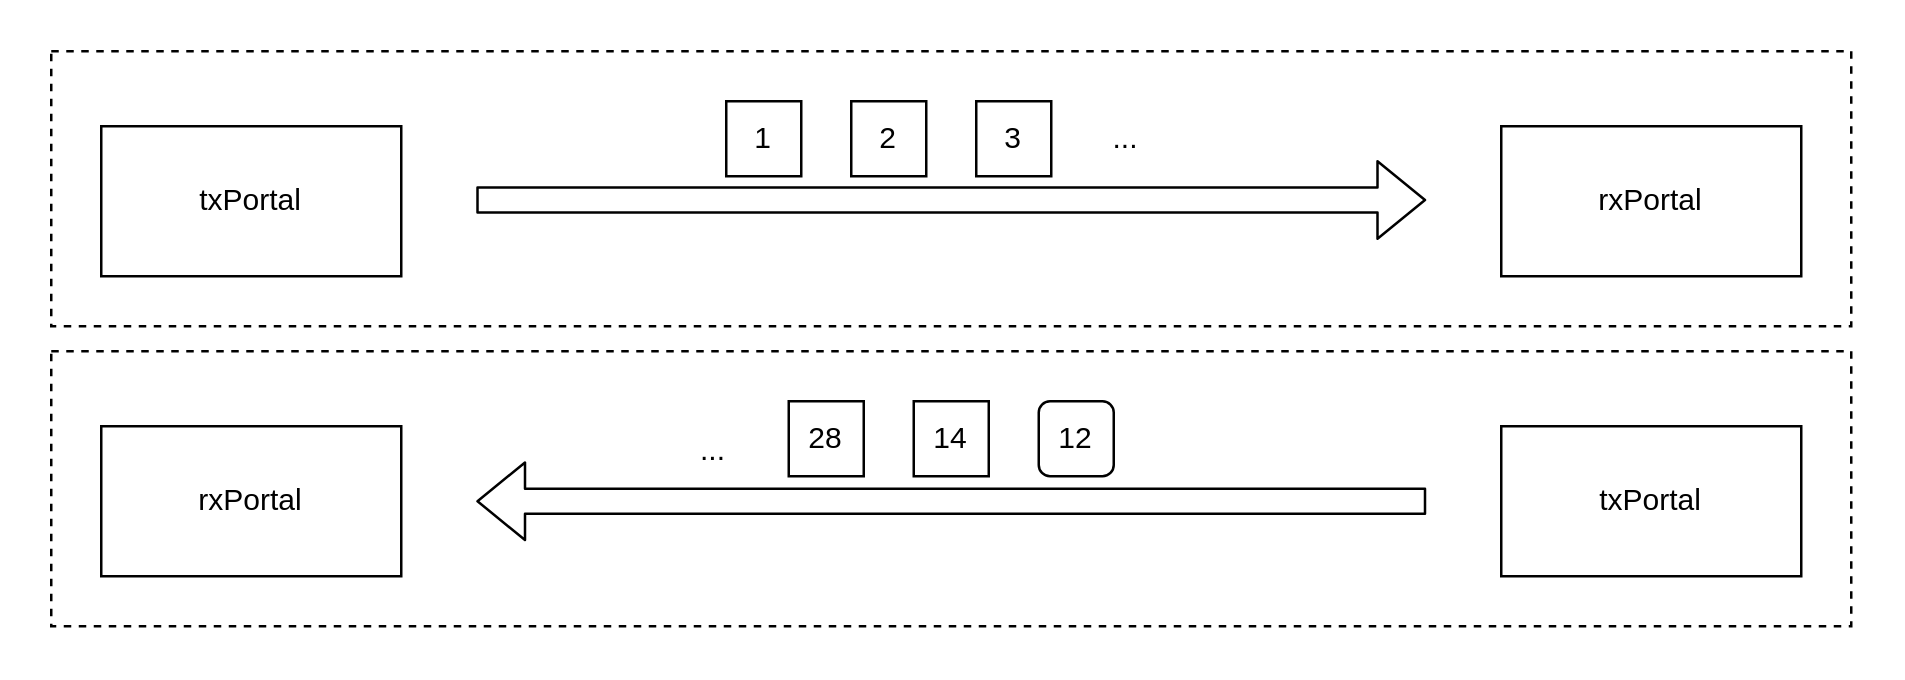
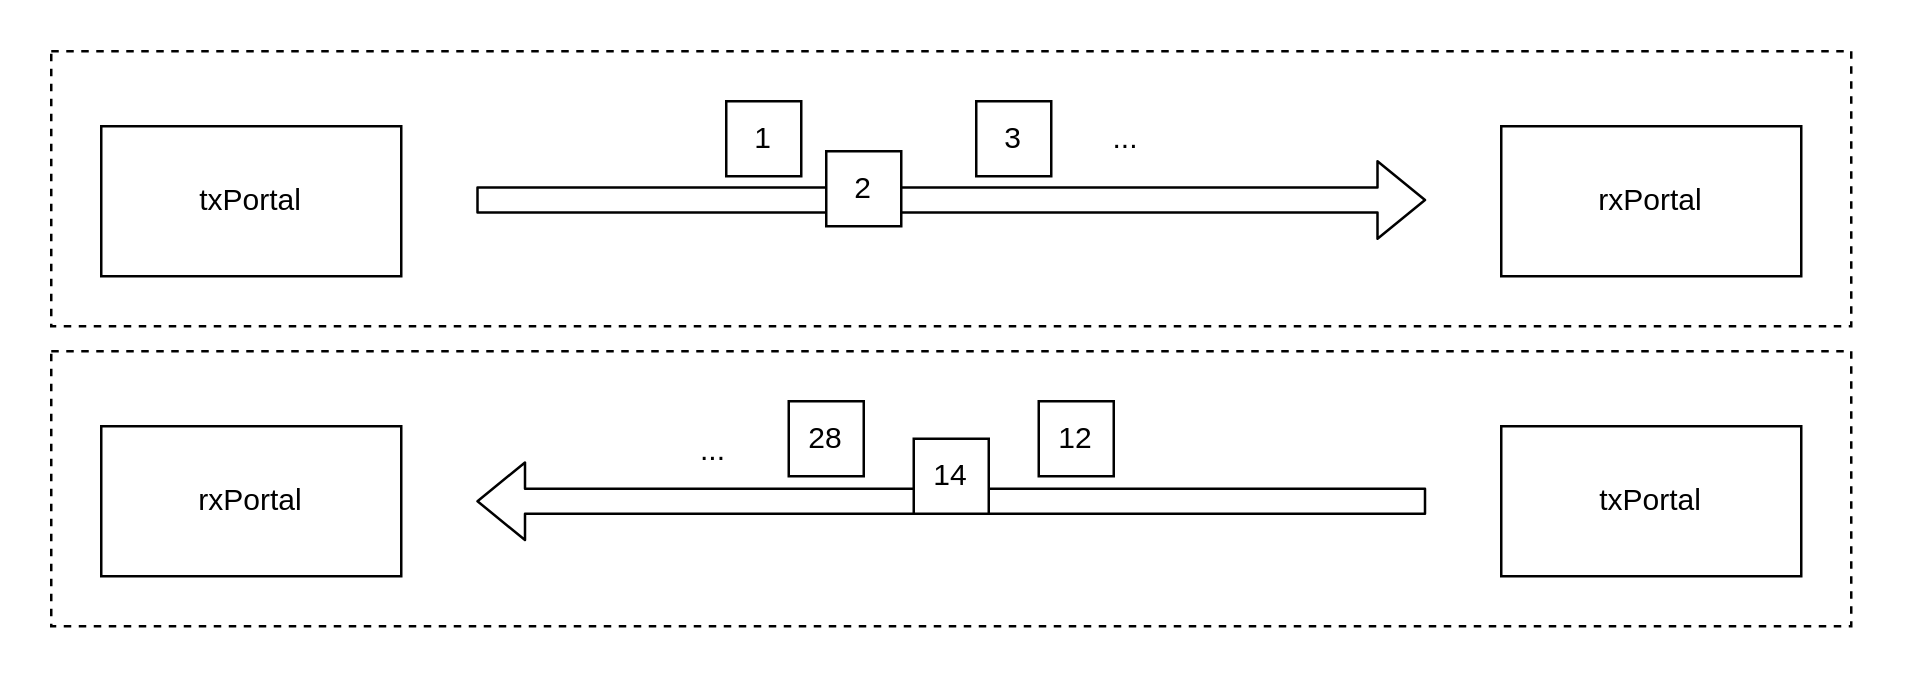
node "2": moved (889, 139) -> (864, 189)
node "14": moved (951, 439) -> (951, 476)
node "12": shape rounded rectangle -> rectangle
